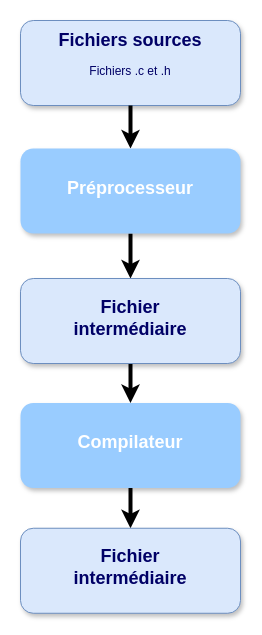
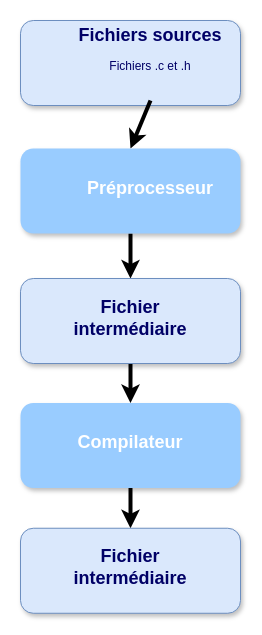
node "Fichiers sources Fichiers .c et .h": moved (131, 67) -> (151, 62)
node "Préprocesseur": moved (131, 191) -> (151, 191)
